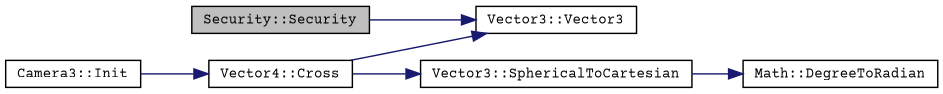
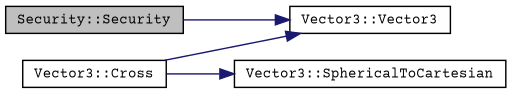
node "Camera3::Init": removed
node "Vector4::Cross": label "Vector4::Cross" -> "Vector3::Cross"
node "Math::DegreeToRadian": removed
